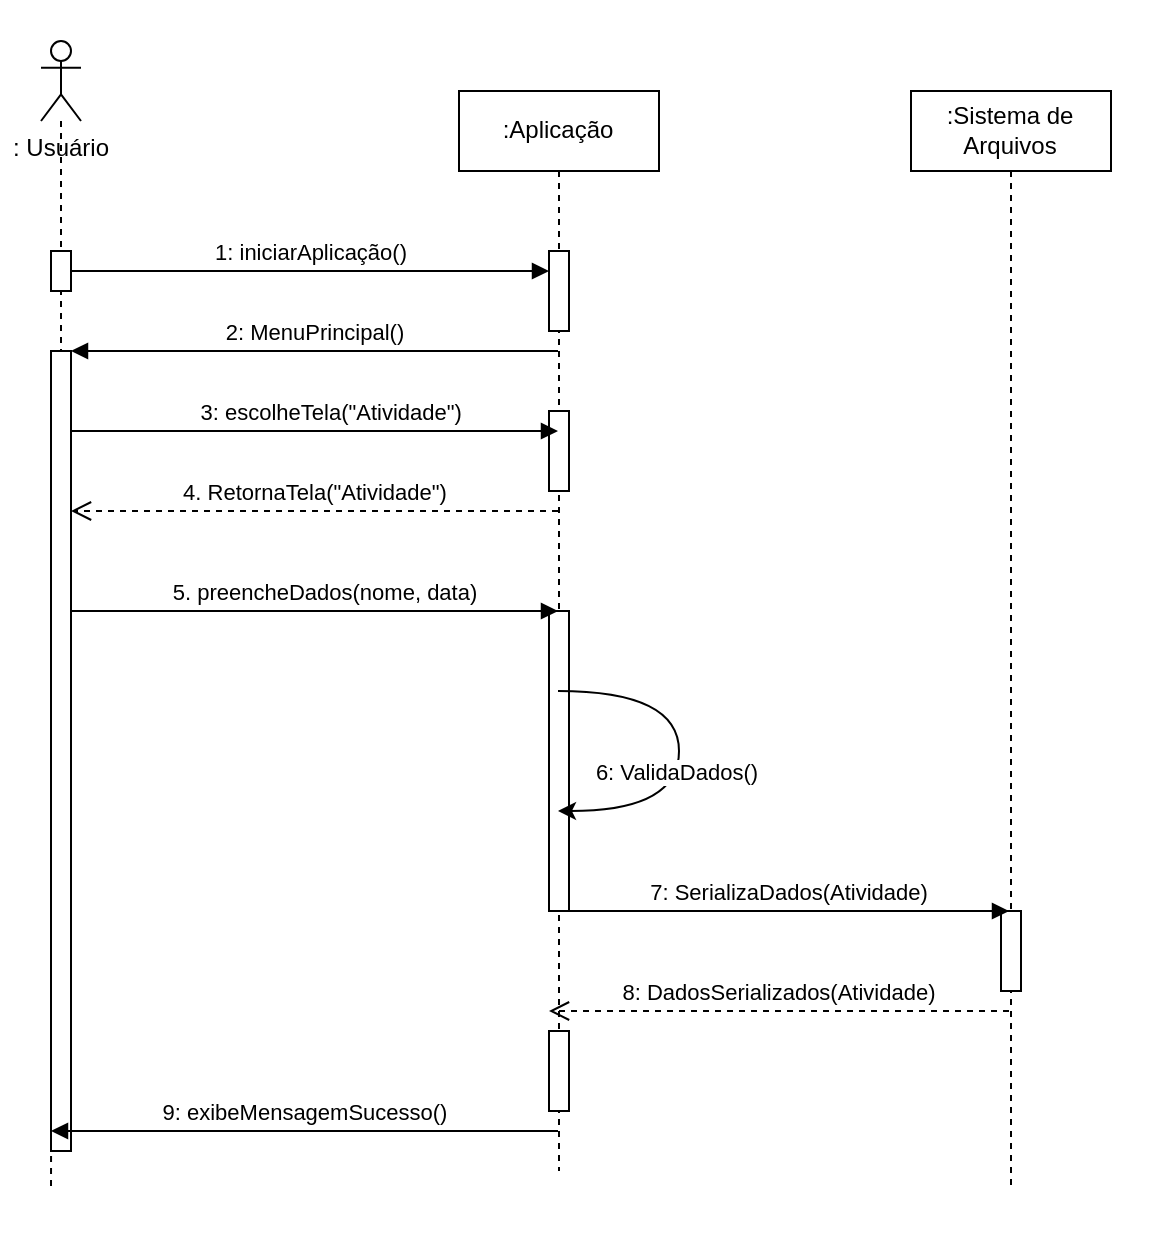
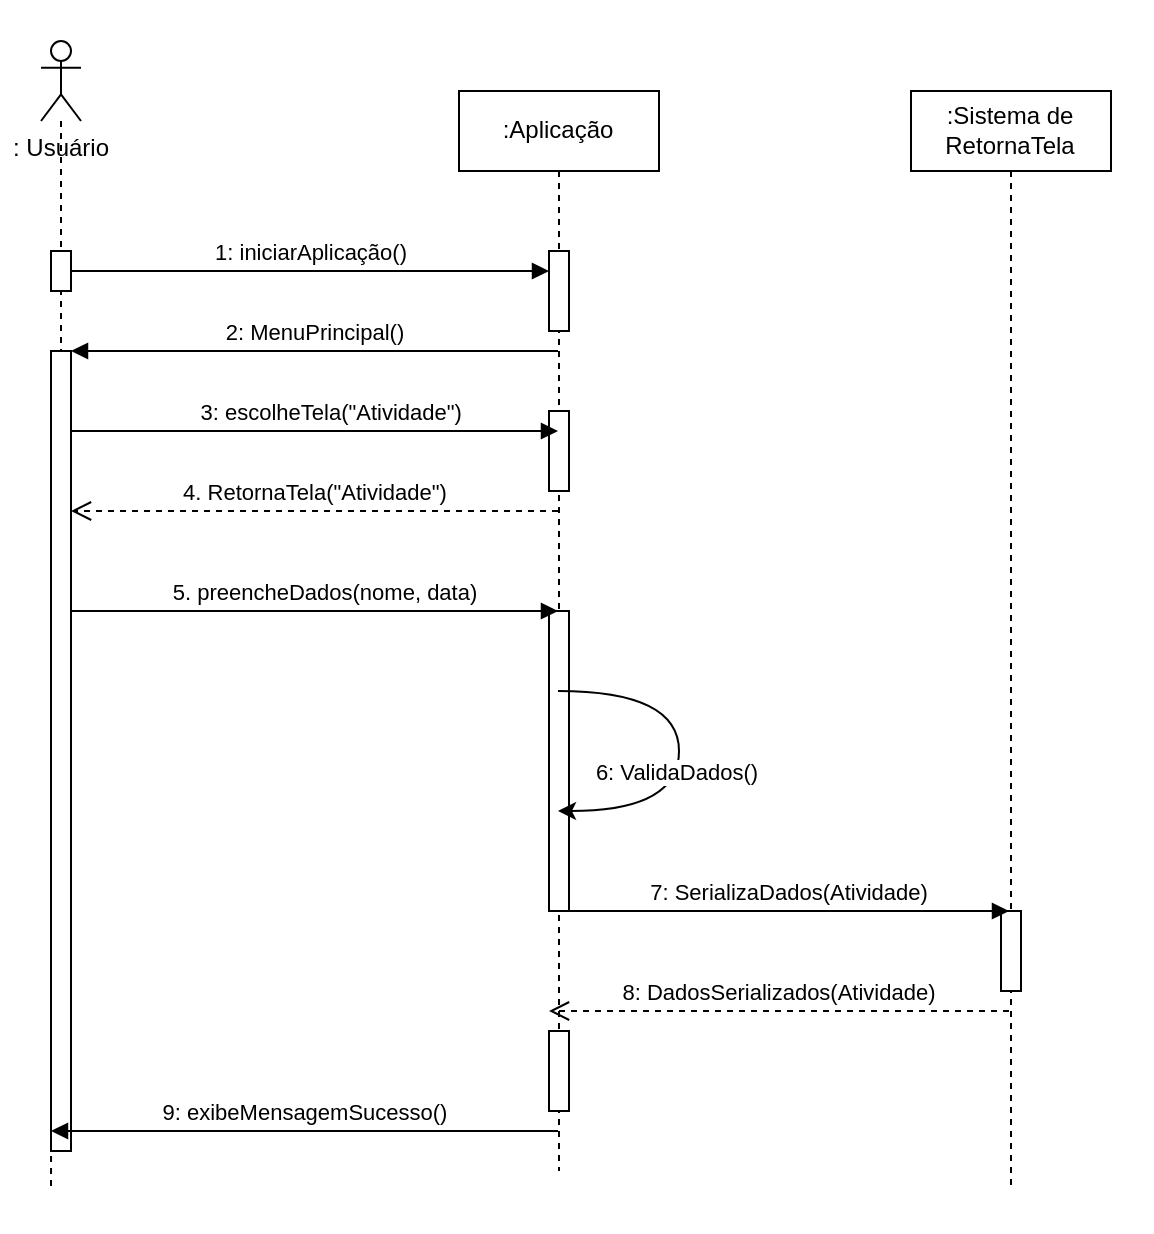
node ":Sistema de Arquivos": label ":Sistema de Arquivos" -> ":Sistema de RetornaTela"
